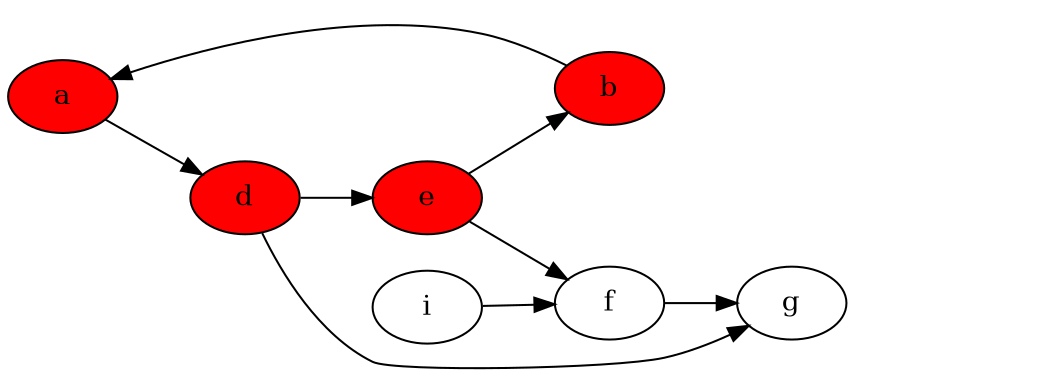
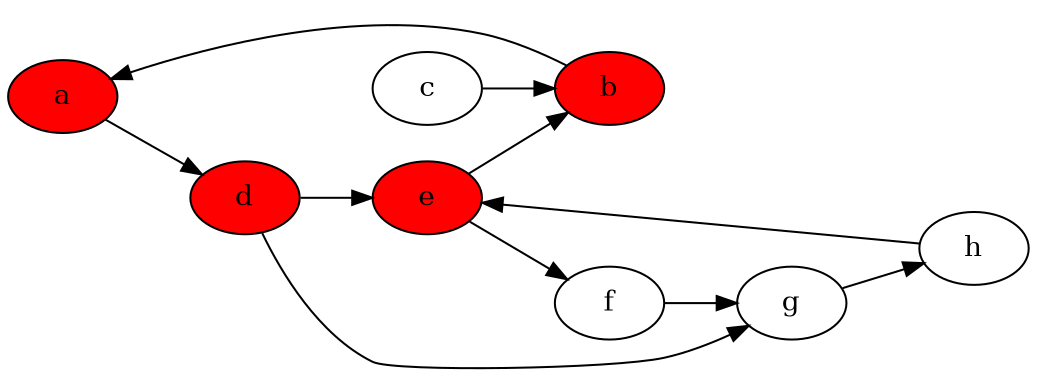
node "c": added
node "h": added
node "i": removed
